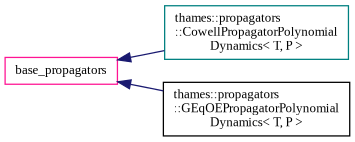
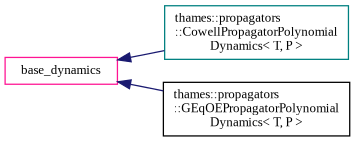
node "base_propagators": label "base_propagators" -> "base_dynamics"
